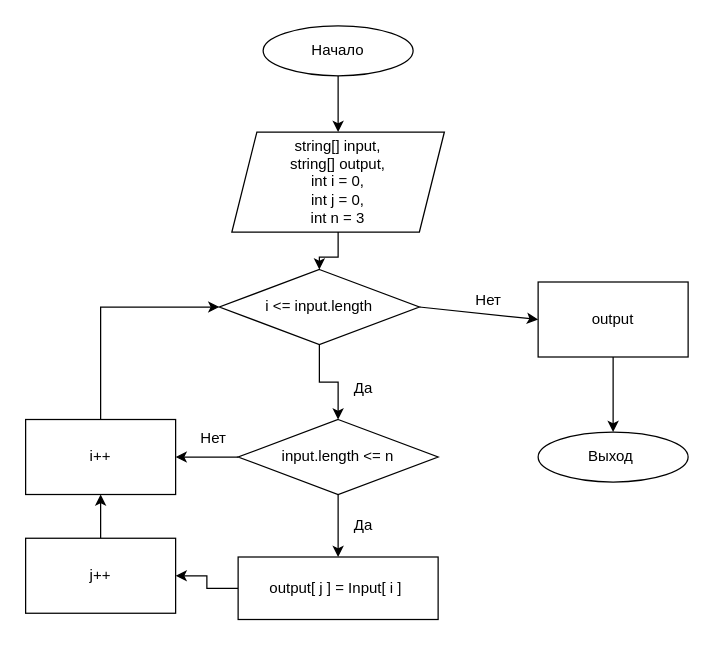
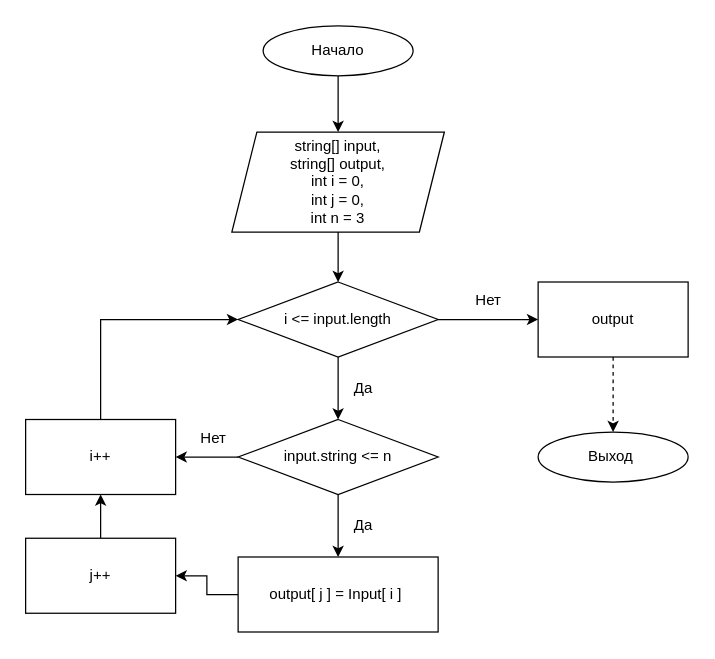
node "i <= input.length": moved (319, 307) -> (338, 319)
edge "output" -> "Выход": style solid -> dashed
node "input.length <= n": label "input.length <= n" -> "input.string <= n"
node "output[ j ] = Input[ i ]": size 200x63 -> 200x75
